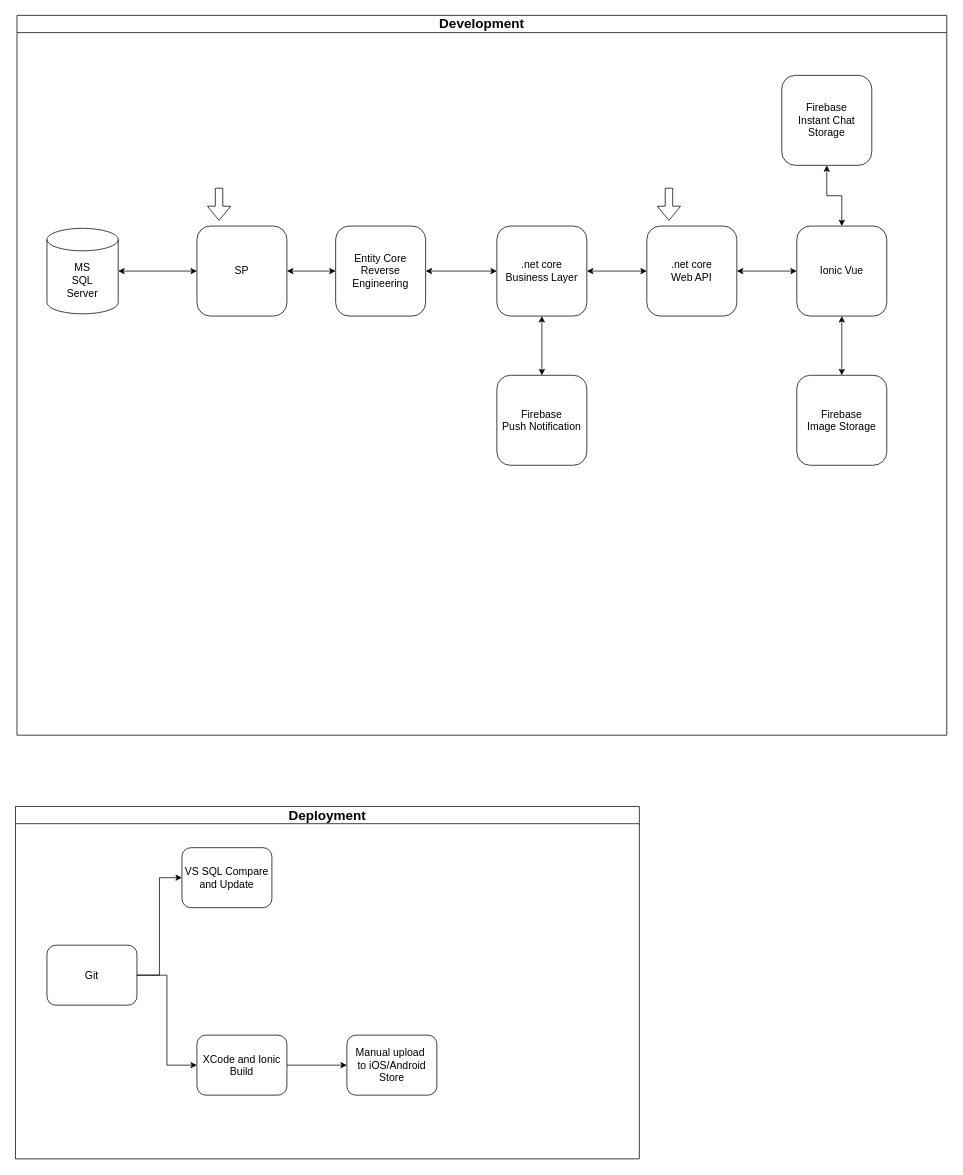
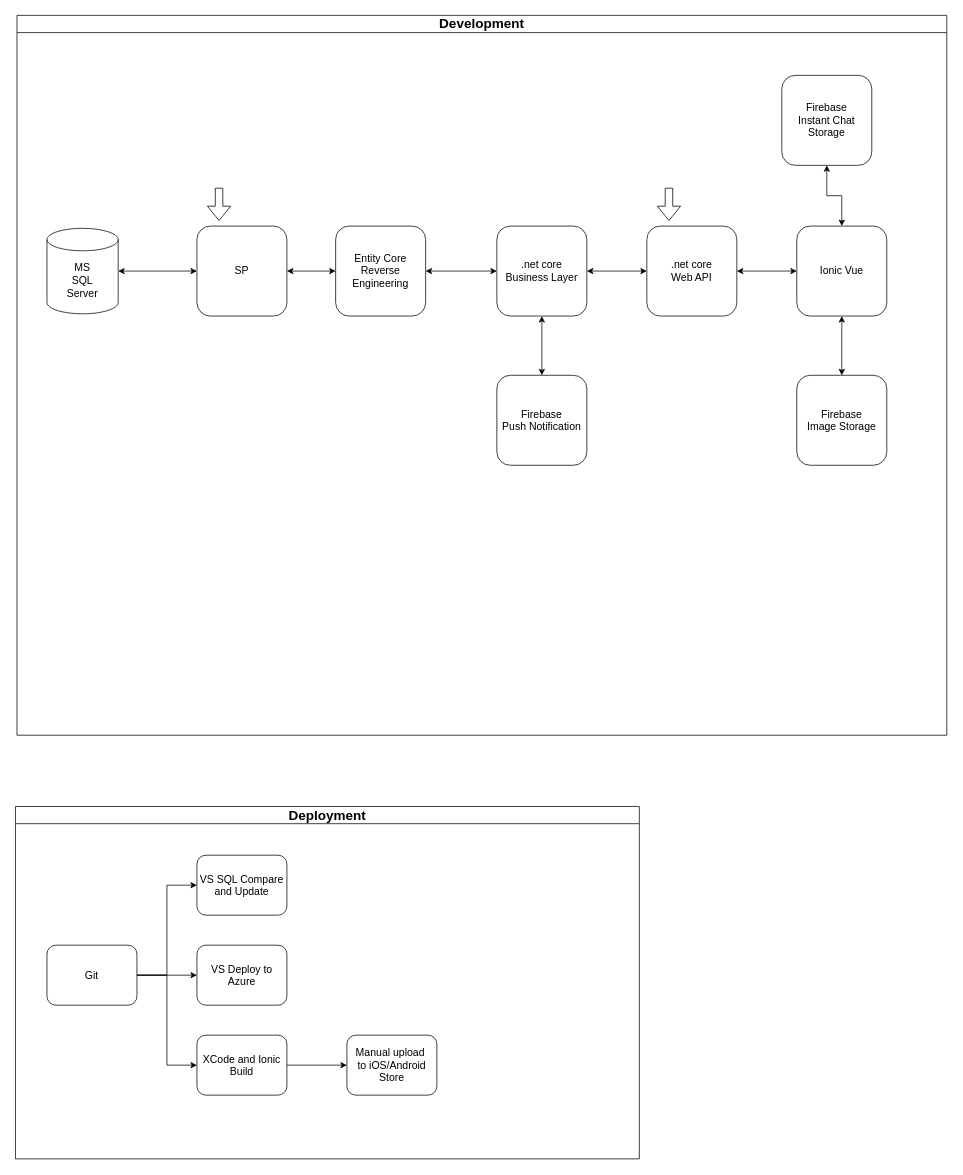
node "VS SQL Compare and Update": moved (227, 878) -> (242, 885)
edge "Git" -> "VS Deploy to Azure": added
node "VS Deploy to Azure": added
